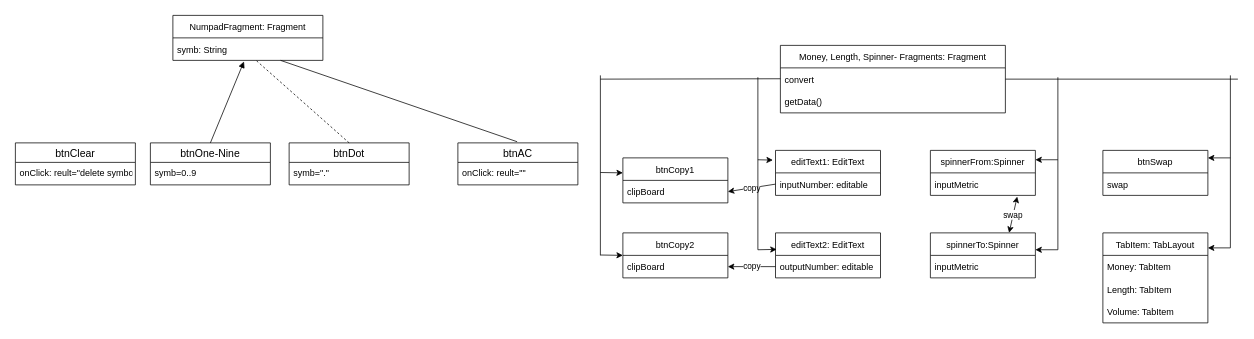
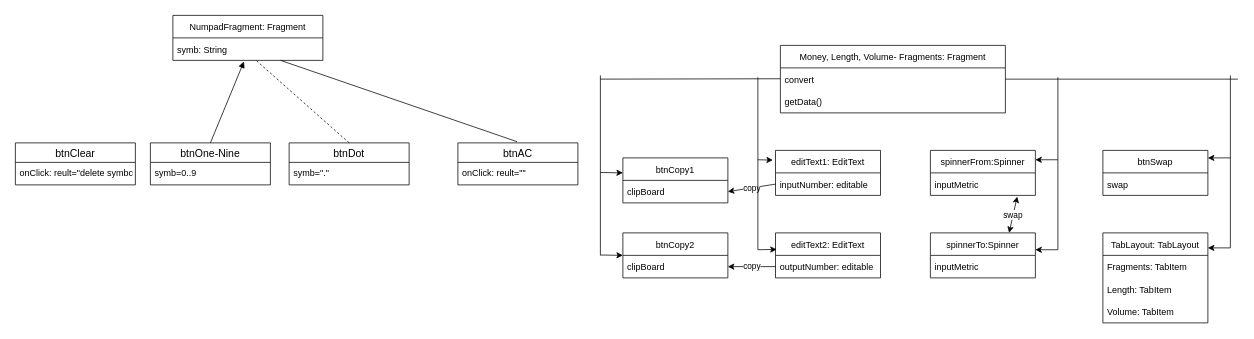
node "Money, Length, Spinner- Fragments: Fragment": label "Money, Length, Spinner- Fragments: Fragment" -> "Money, Length, Volume- Fragments: Fragment"
node "TabItem: TabLayout": label "TabItem: TabLayout" -> "TabLayout: TabLayout"
node "Money: TabItem": label "Money: TabItem" -> "Fragments: TabItem"
